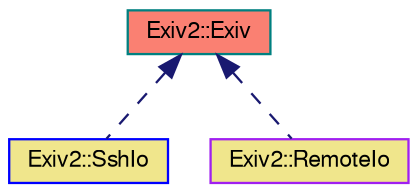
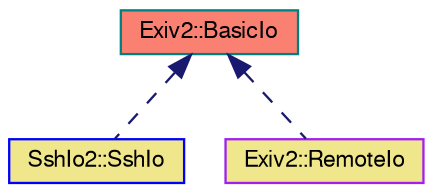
node "Exiv2::Exiv": label "Exiv2::Exiv" -> "Exiv2::BasicIo"
node "Exiv2::SshIo": label "Exiv2::SshIo" -> "SshIo2::SshIo"
